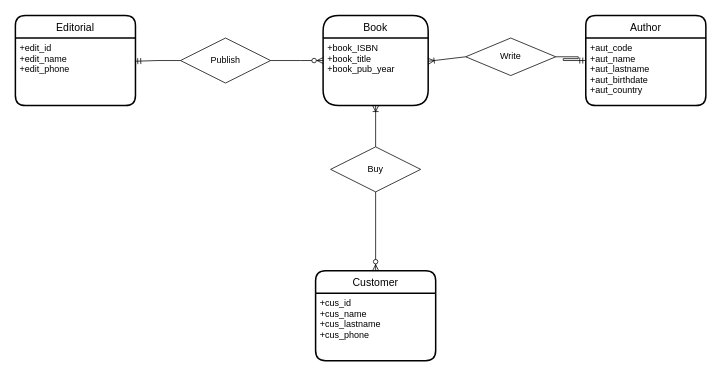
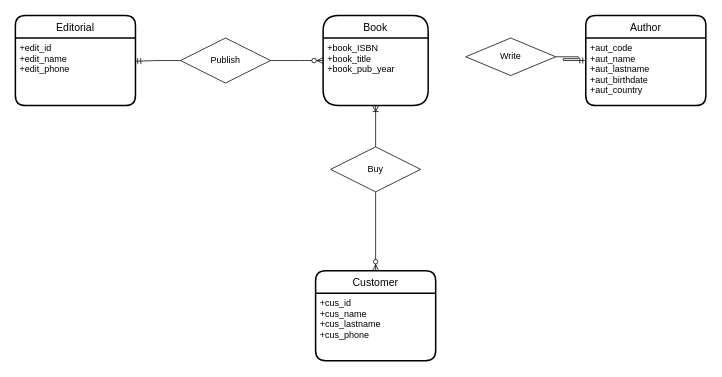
edge "Write" -> "+book_ISBN +book_title +book_pub_year": removed
